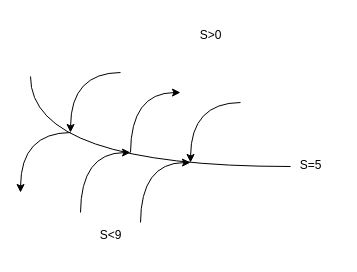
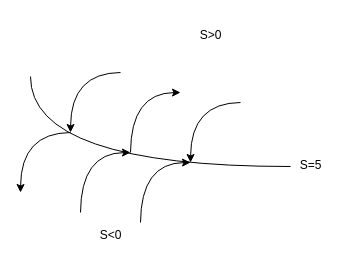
node "S<9": label "S<9" -> "S<0"
